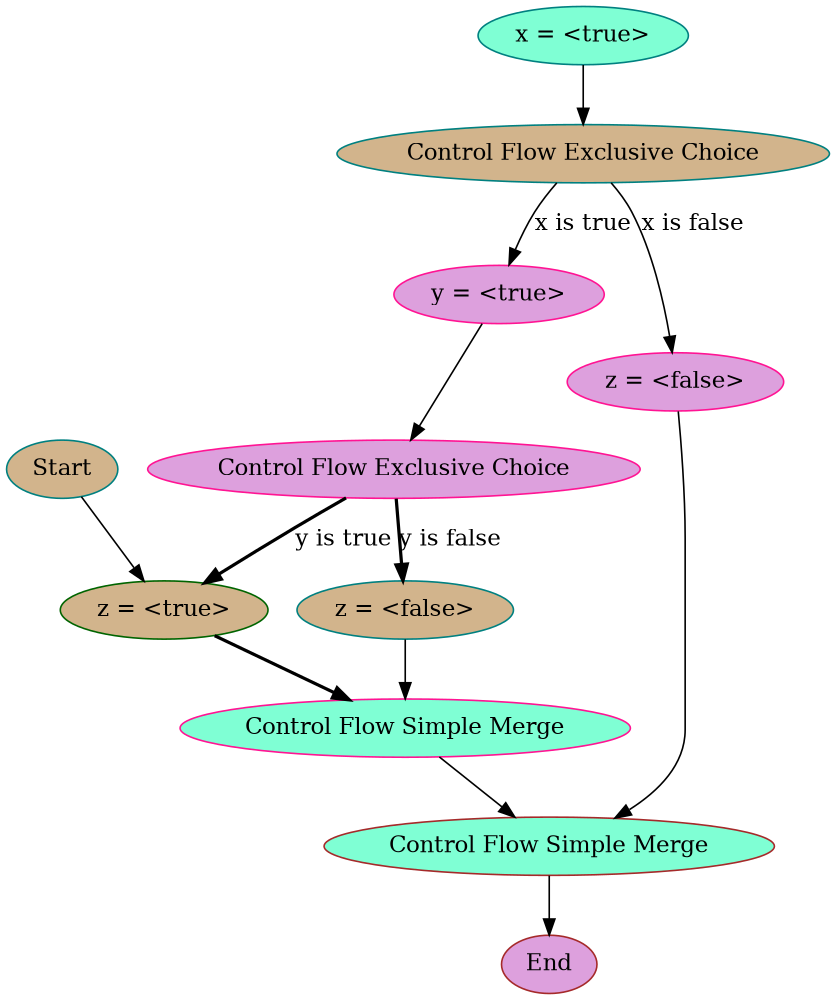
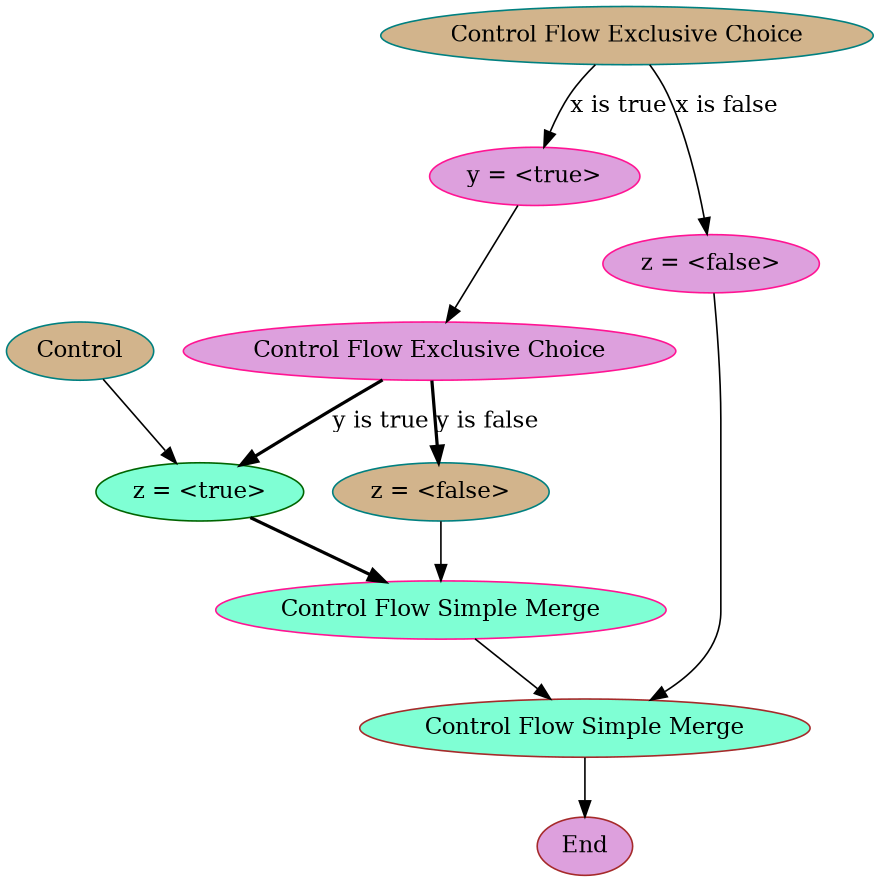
node "x = <true>": removed
node "Start": label "Start" -> "Control"
node "z = <true>": fillcolor tan -> aquamarine
